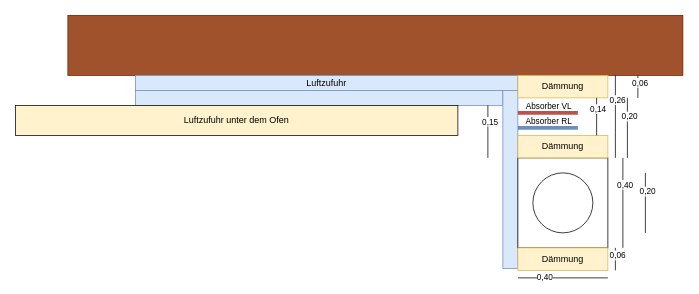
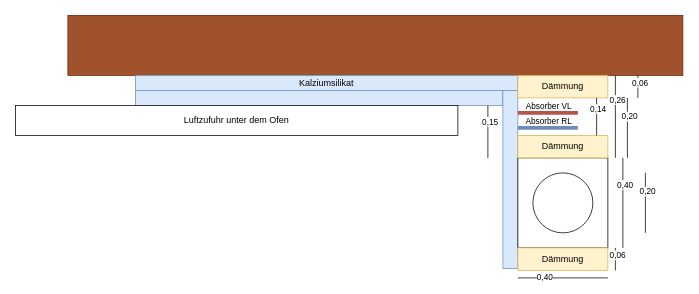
node "Luftzufuhr": label "Luftzufuhr" -> "Kalziumsilikat"
node "Luftzufuhr unter dem Ofen": fillcolor #fff2cc -> #ffffff
